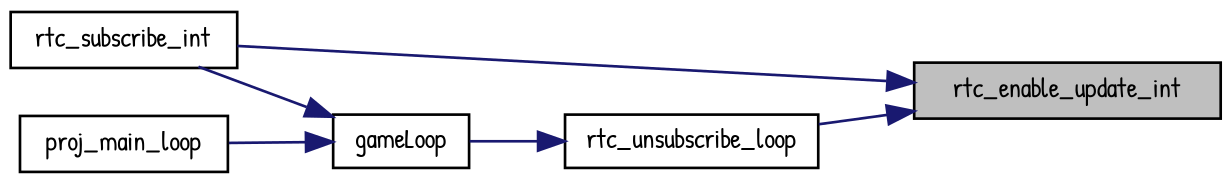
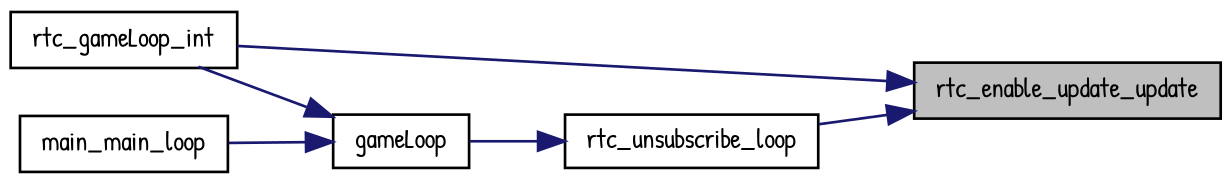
node "rtc_subscribe_int": label "rtc_subscribe_int" -> "rtc_gameLoop_int"
node "rtc_enable_update_int": label "rtc_enable_update_int" -> "rtc_enable_update_update"
node "proj_main_loop": label "proj_main_loop" -> "main_main_loop"
